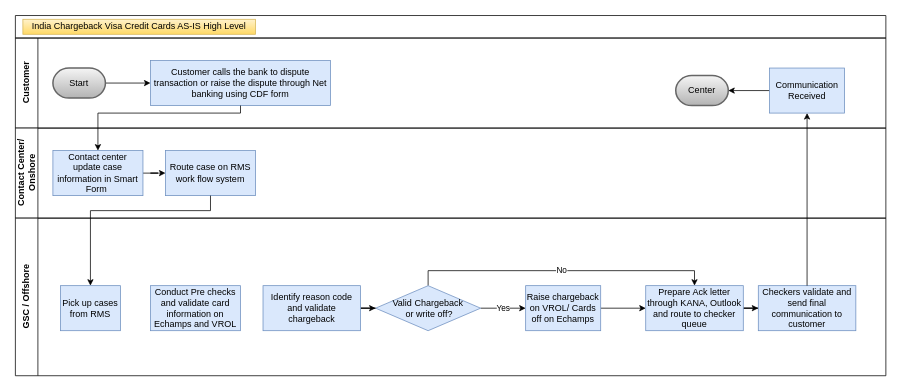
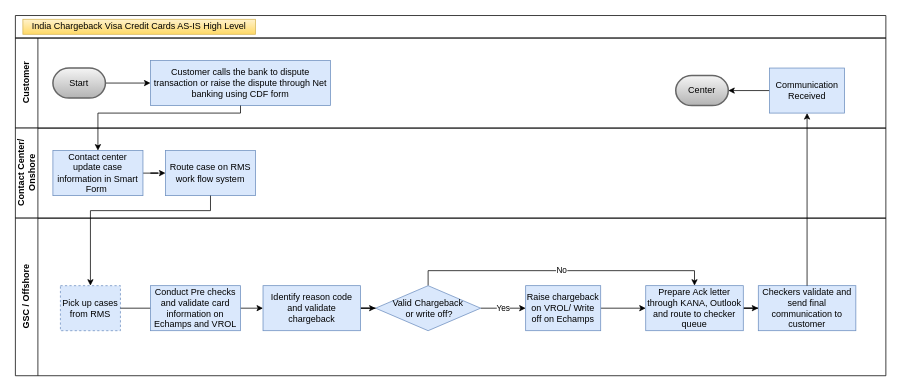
node "Pick up cases from RMS": style solid -> dashed
edge "Pick up cases from RMS" -> "Identify reason code and validate chargeback": added
node "Raise chargeback on VROL/ Cards off on Echamps": label "Raise chargeback on VROL/ Cards off on Echamps" -> "Raise chargeback on VROL/ Write off on Echamps"
